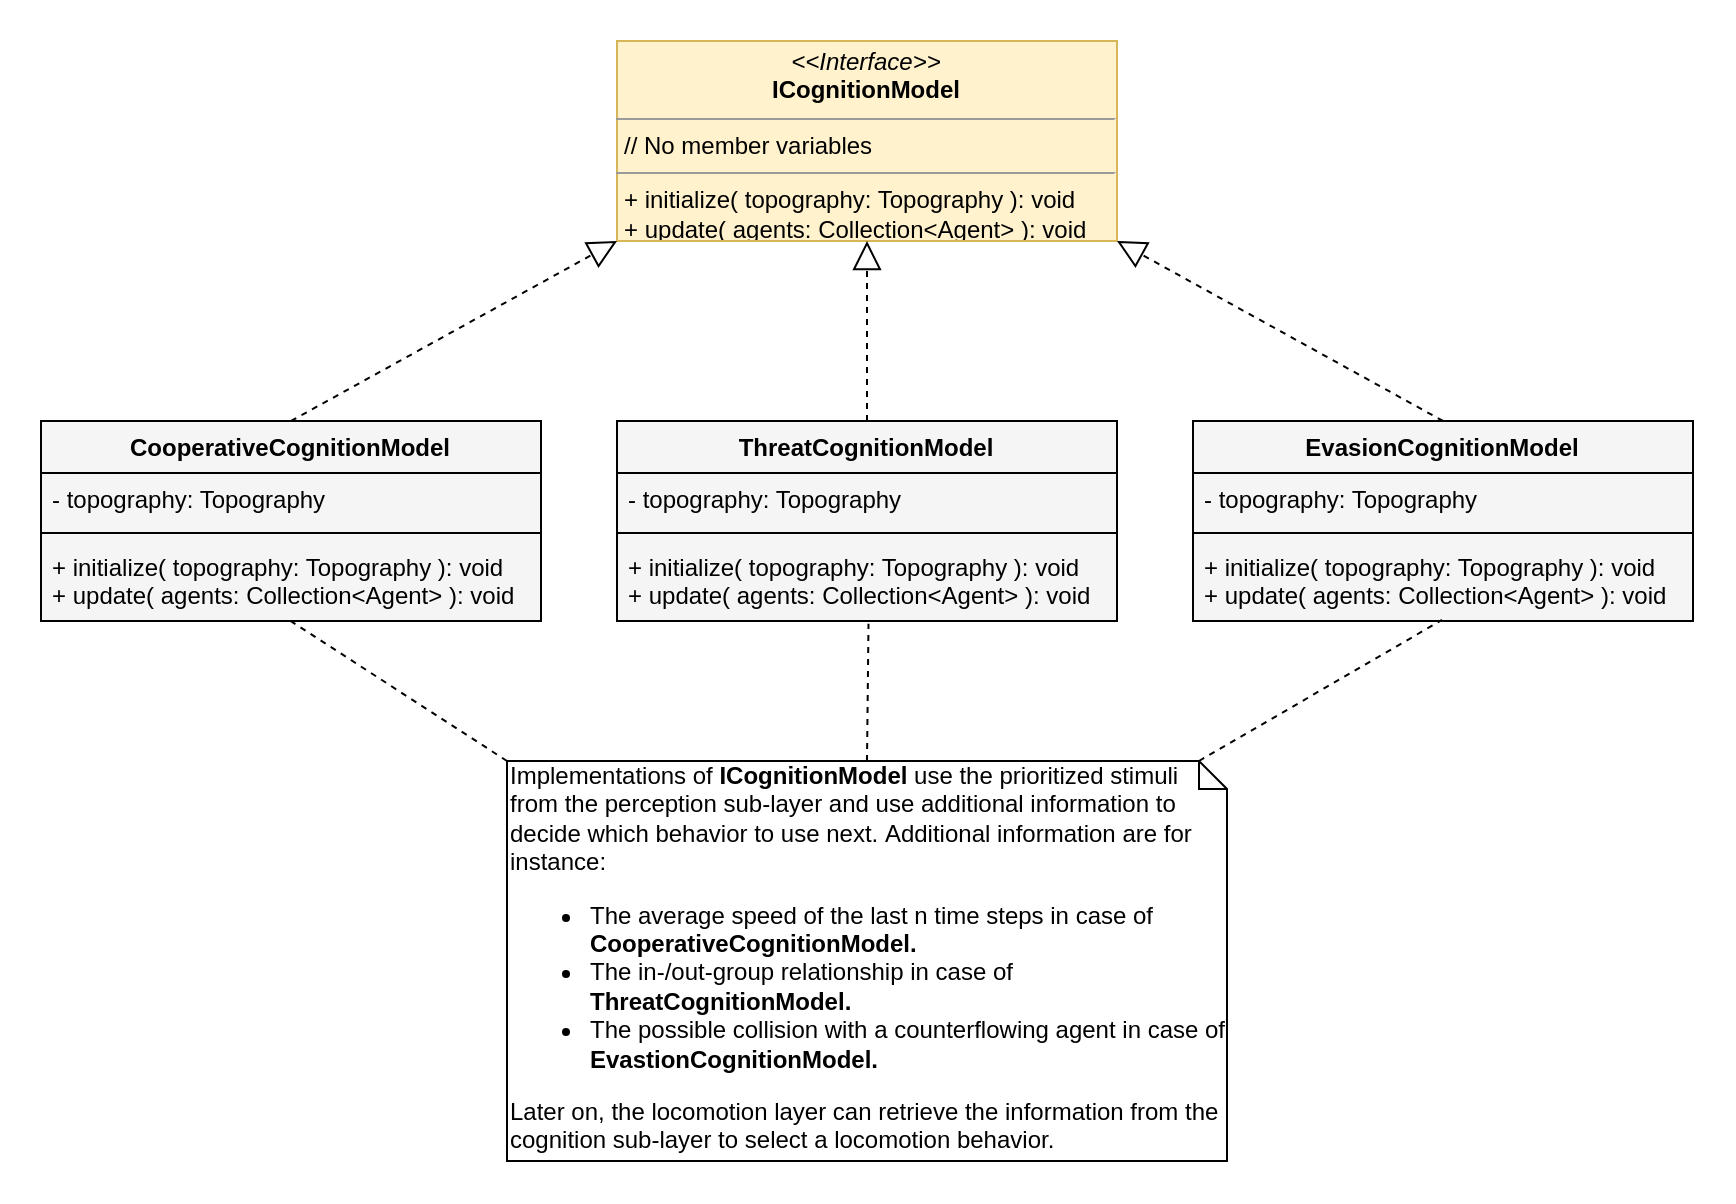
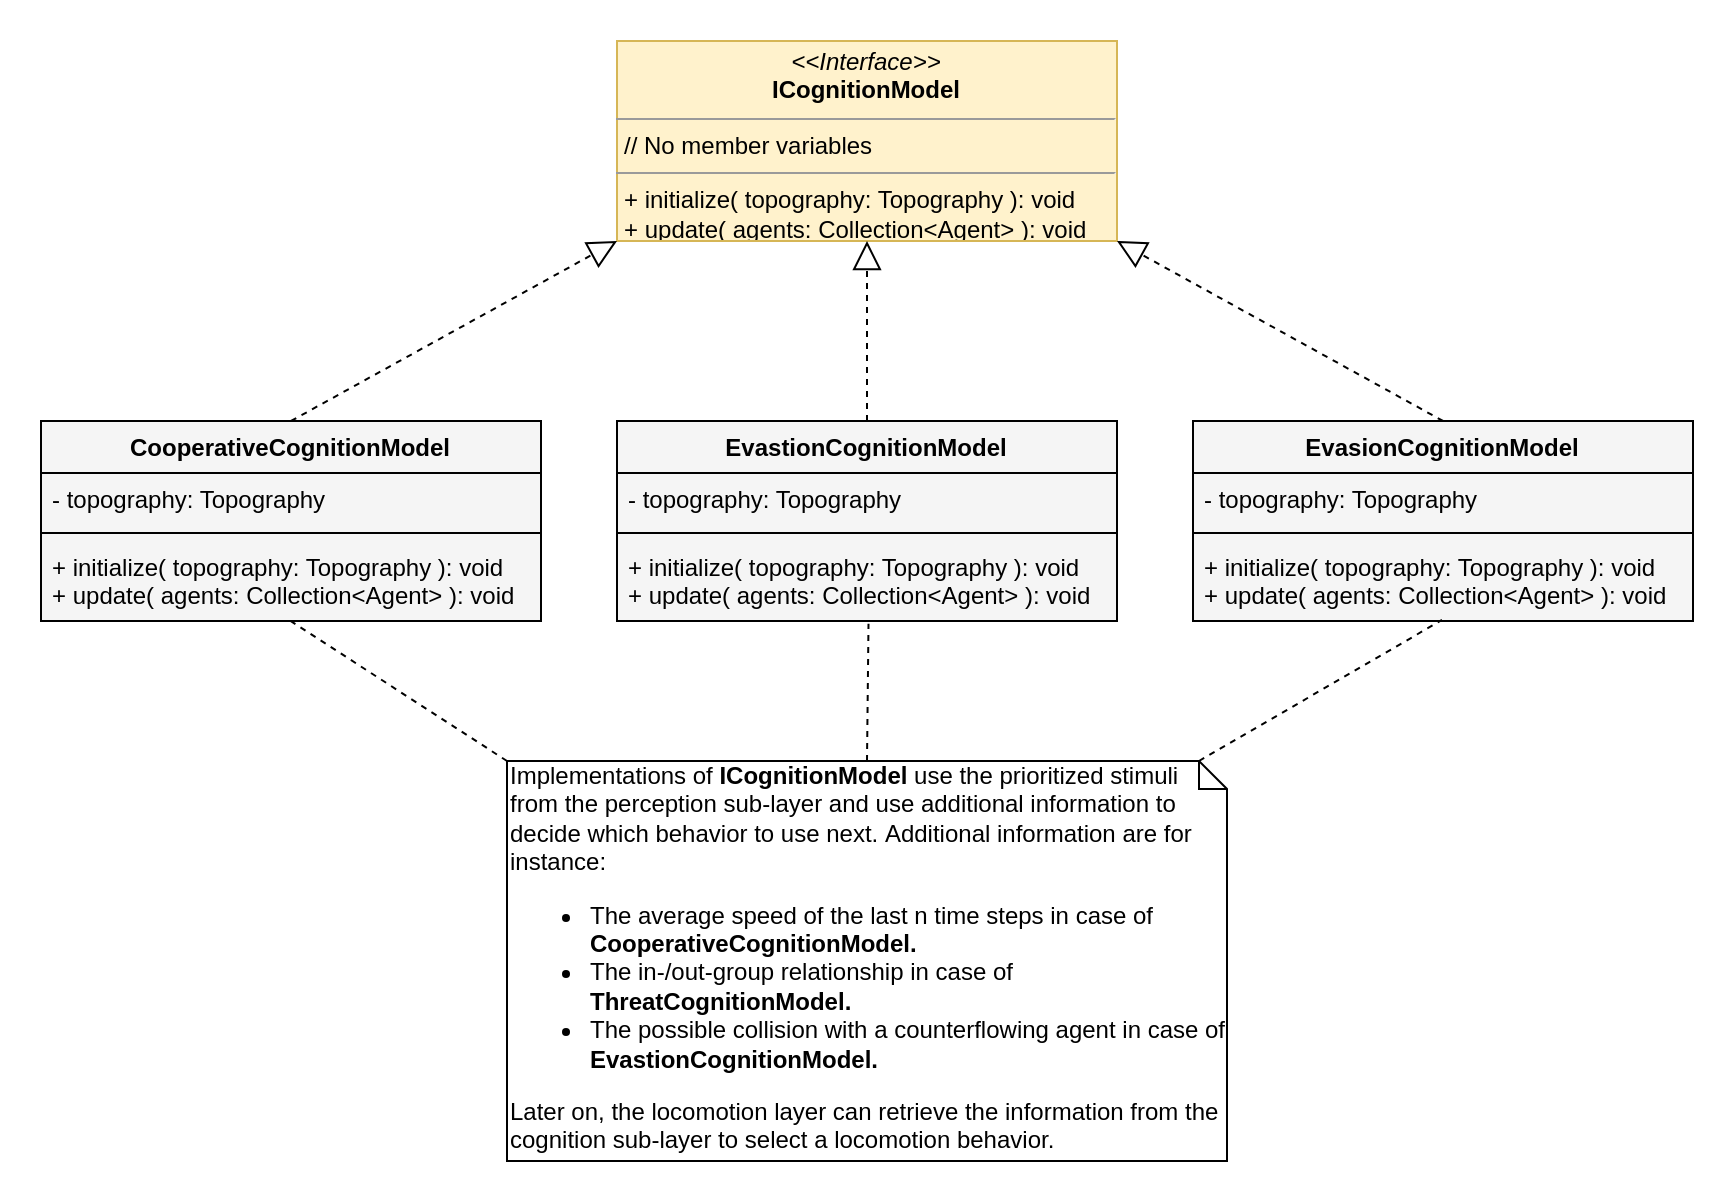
node "ThreatCognitionModel": label "ThreatCognitionModel" -> "EvastionCognitionModel"
